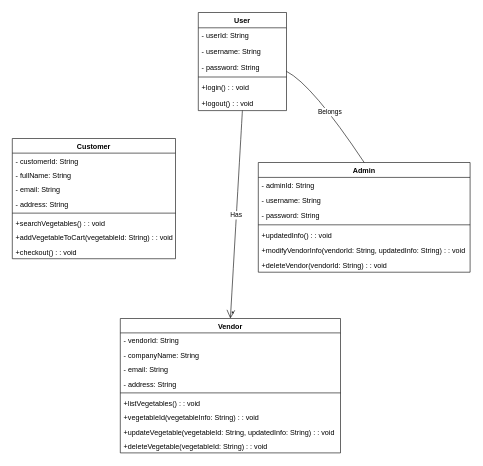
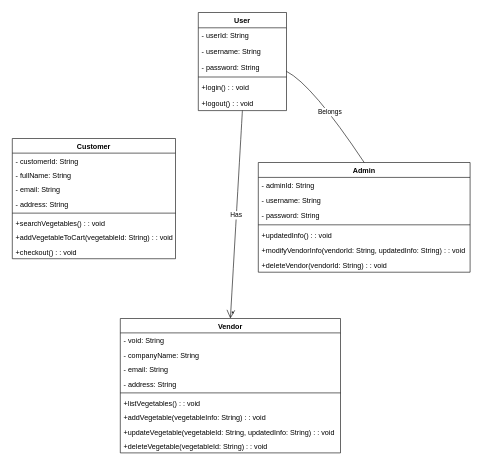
node "- vendorId: String": label "- vendorId: String" -> "- void: String"
node "+vegetableId(vegetableInfo: String) : : void": label "+vegetableId(vegetableInfo: String) : : void" -> "+addVegetable(vegetableInfo: String) : : void"
